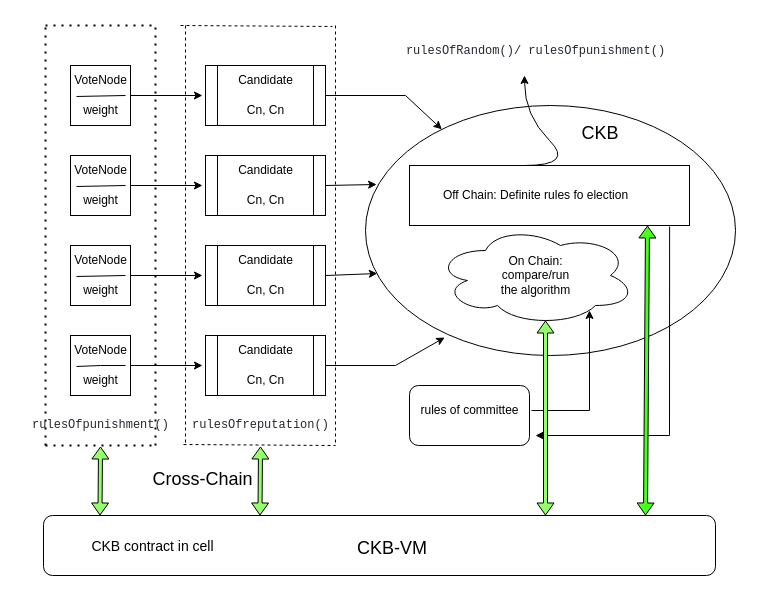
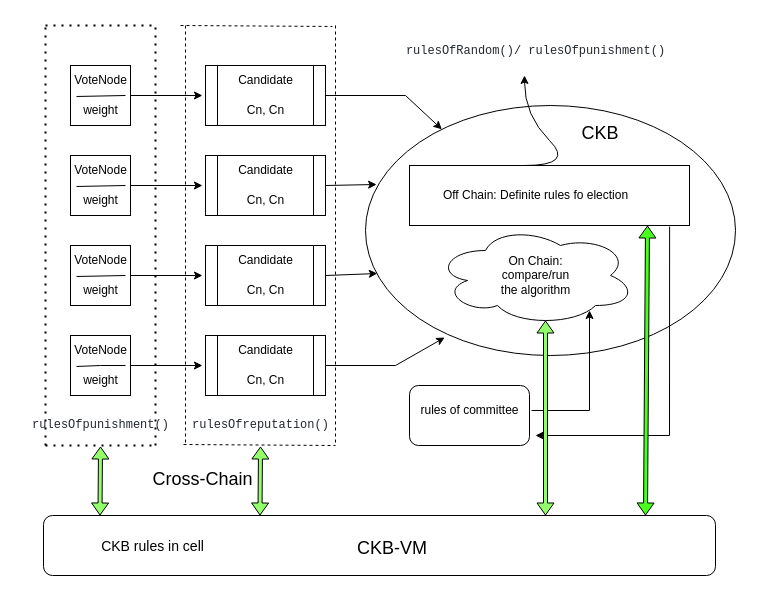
node "CKB contract in cell": label "CKB contract in cell" -> "CKB rules in cell"
